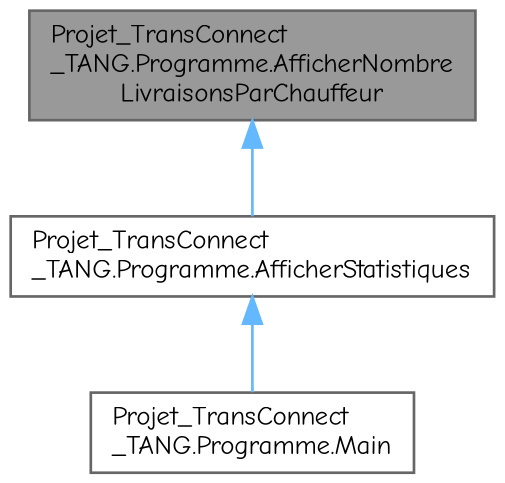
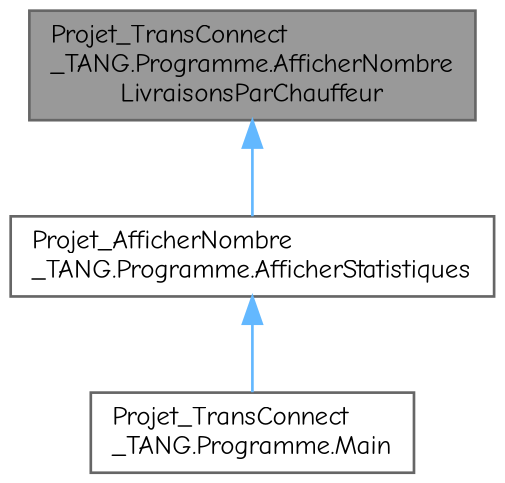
node "Projet_TransConnect _TANG.Programme.AfficherStatistiques": label "Projet_TransConnect _TANG.Programme.AfficherStatistiques" -> "Projet_AfficherNombre _TANG.Programme.AfficherStatistiques"
